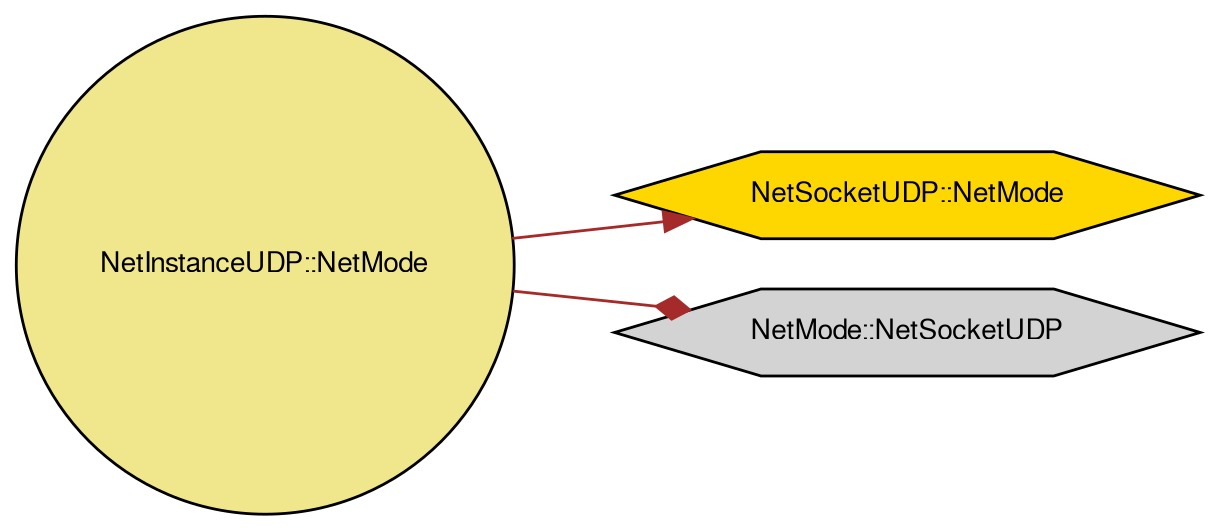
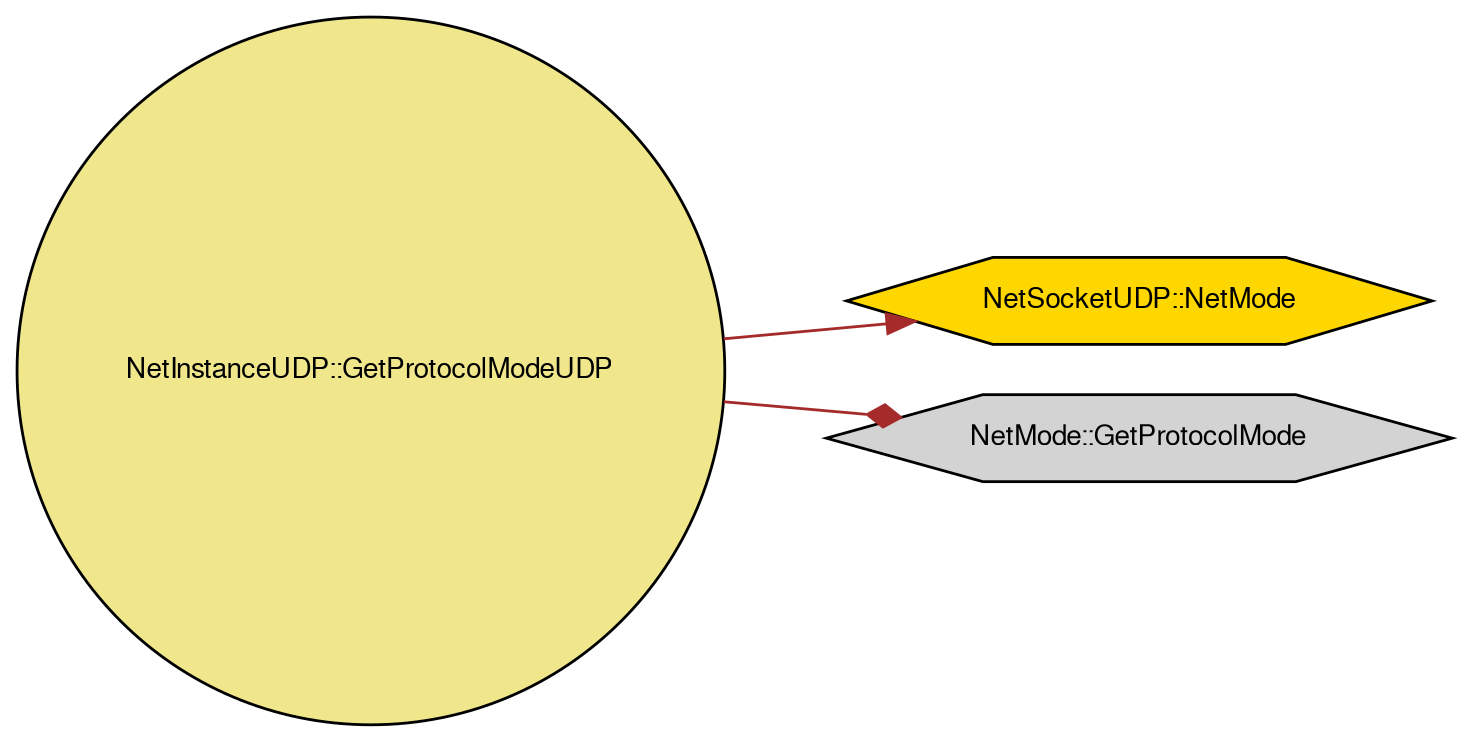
node "NetInstanceUDP::NetMode": label "NetInstanceUDP::NetMode" -> "NetInstanceUDP::GetProtocolModeUDP"
node "NetMode::NetSocketUDP": label "NetMode::NetSocketUDP" -> "NetMode::GetProtocolMode"
